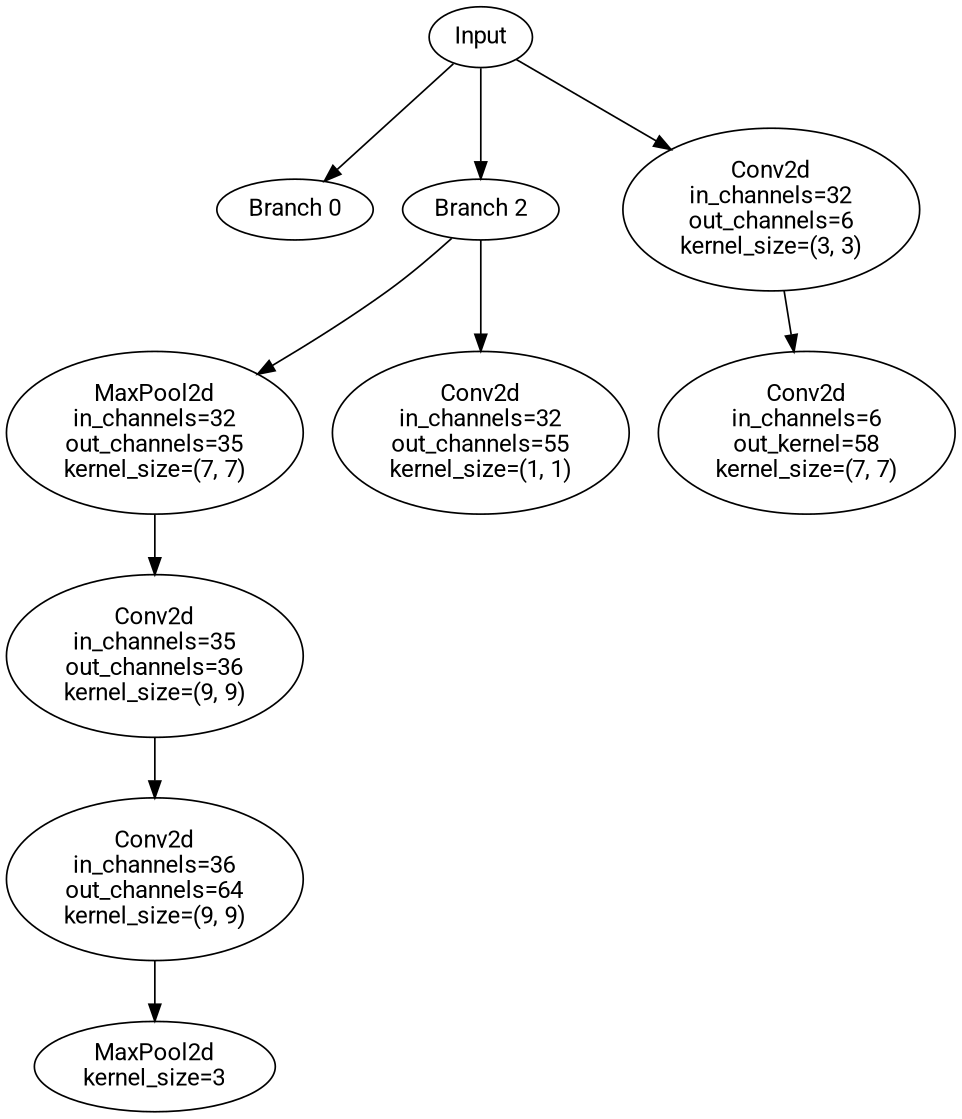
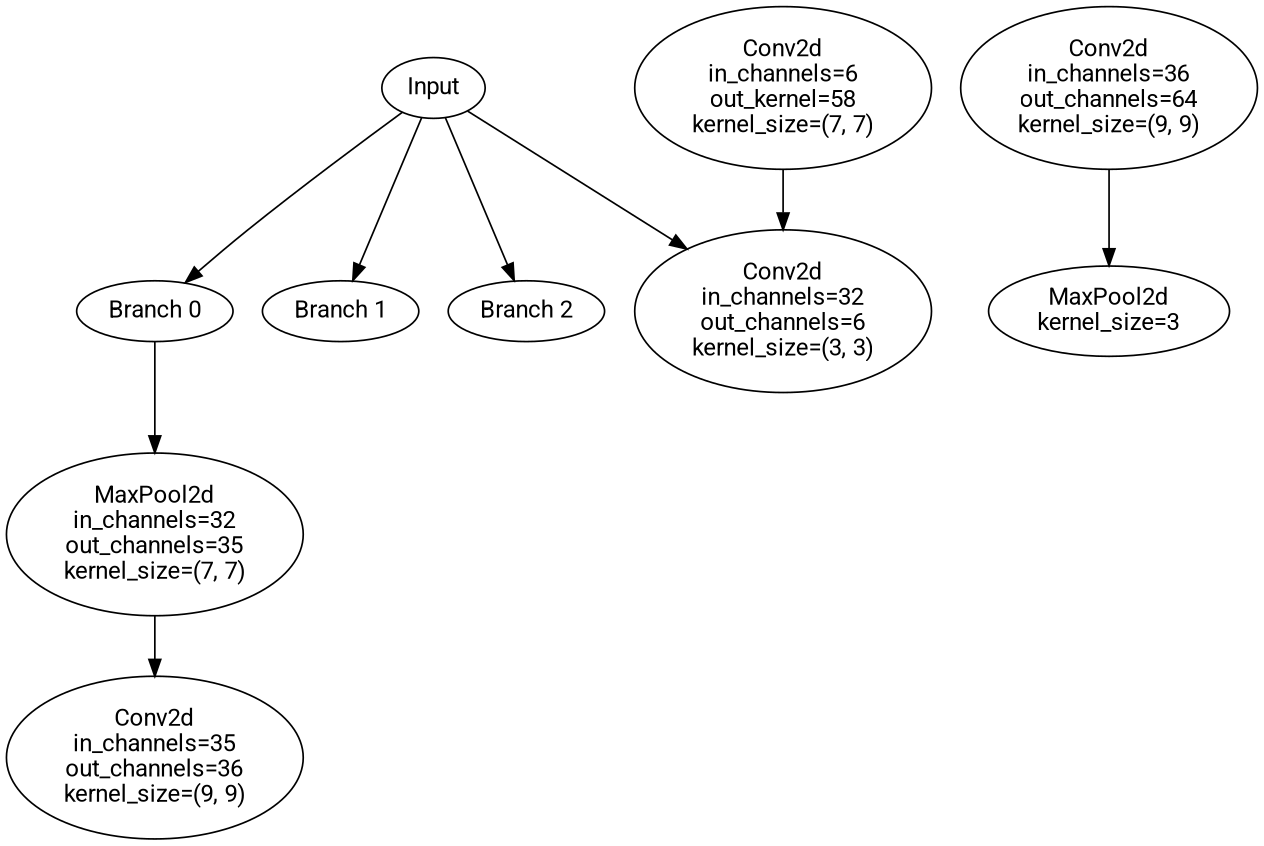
edge "Branch 2" -> "MaxPool2d in_channels=32 out_channels=35 kernel_size=(7, 7)": now "Branch 0" -> "MaxPool2d in_channels=32 out_channels=35 kernel_size=(7, 7)"
node "Branch 1": added
edge "Conv2d in_channels=32 out_channels=6 kernel_size=(3, 3)" -> "Conv2d in_channels=6 out_kernel=58 kernel_size=(7, 7)": reversed
node "Conv2d in_channels=32 out_channels=55 kernel_size=(1, 1)": removed
edge "Conv2d in_channels=35 out_channels=36 kernel_size=(9, 9)" -> "Conv2d in_channels=36 out_channels=64 kernel_size=(9, 9)": removed
